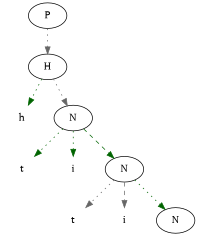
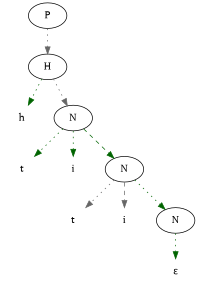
node "ε": added
